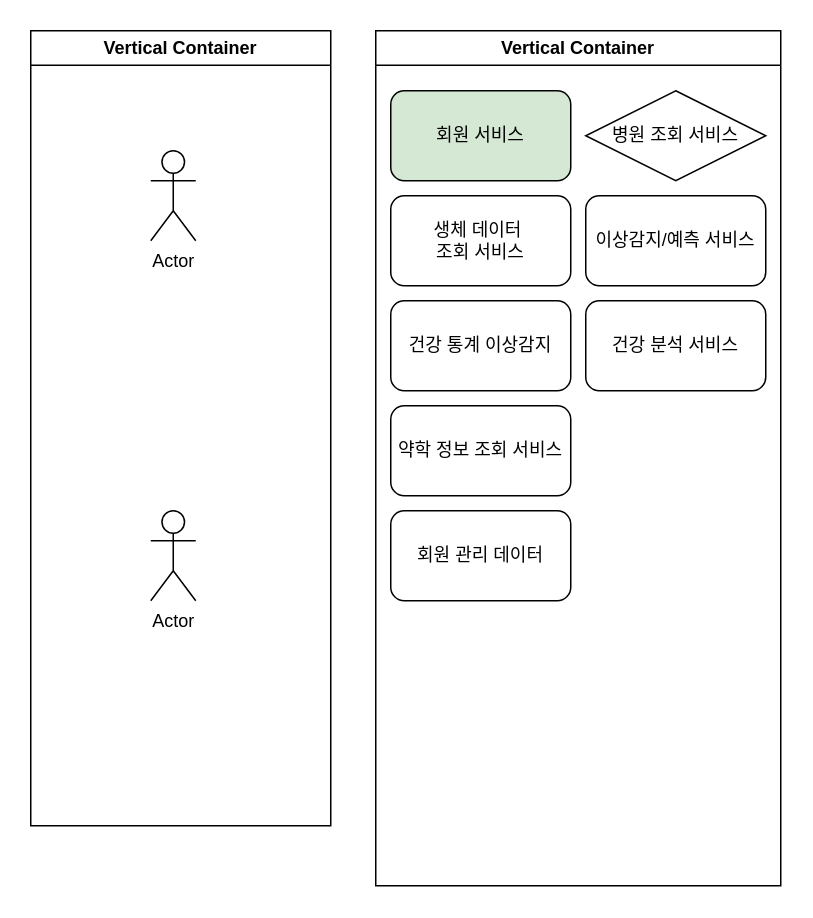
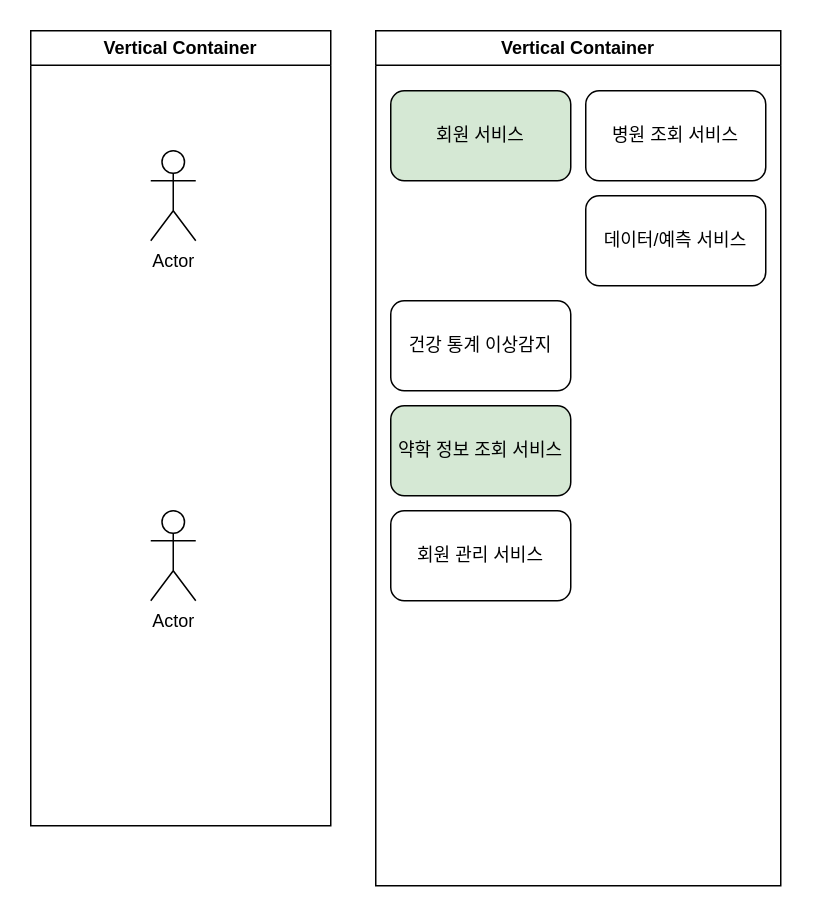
node "병원 조회 서비스": shape diamond -> rounded rectangle
node "생체 데이터 조회 서비스": removed
node "이상감지/예측 서비스": label "이상감지/예측 서비스" -> "데이터/예측 서비스"
node "건강 분석 서비스": removed
node "약학 정보 조회 서비스": fillcolor #ffffff -> #d5e8d4
node "회원 관리 데이터": label "회원 관리 데이터" -> "회원 관리 서비스"
